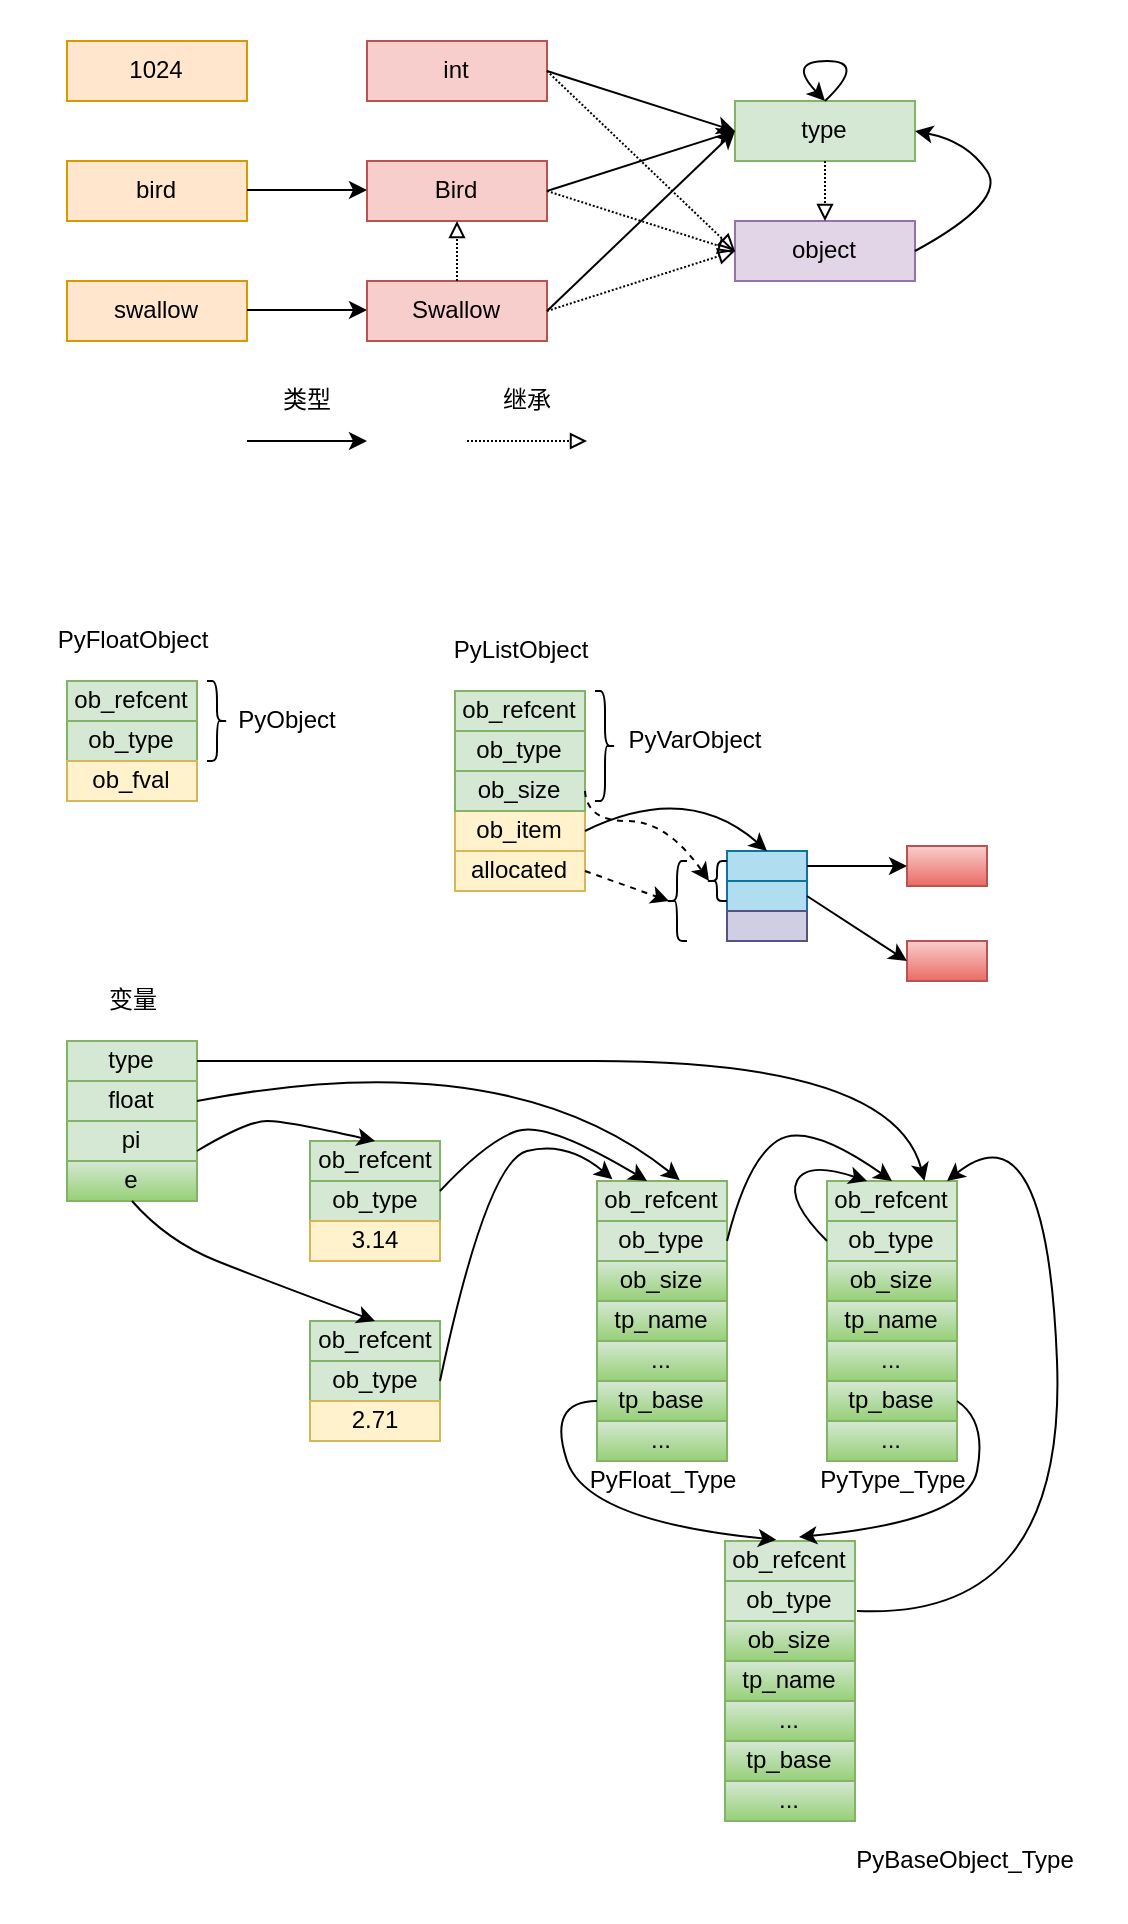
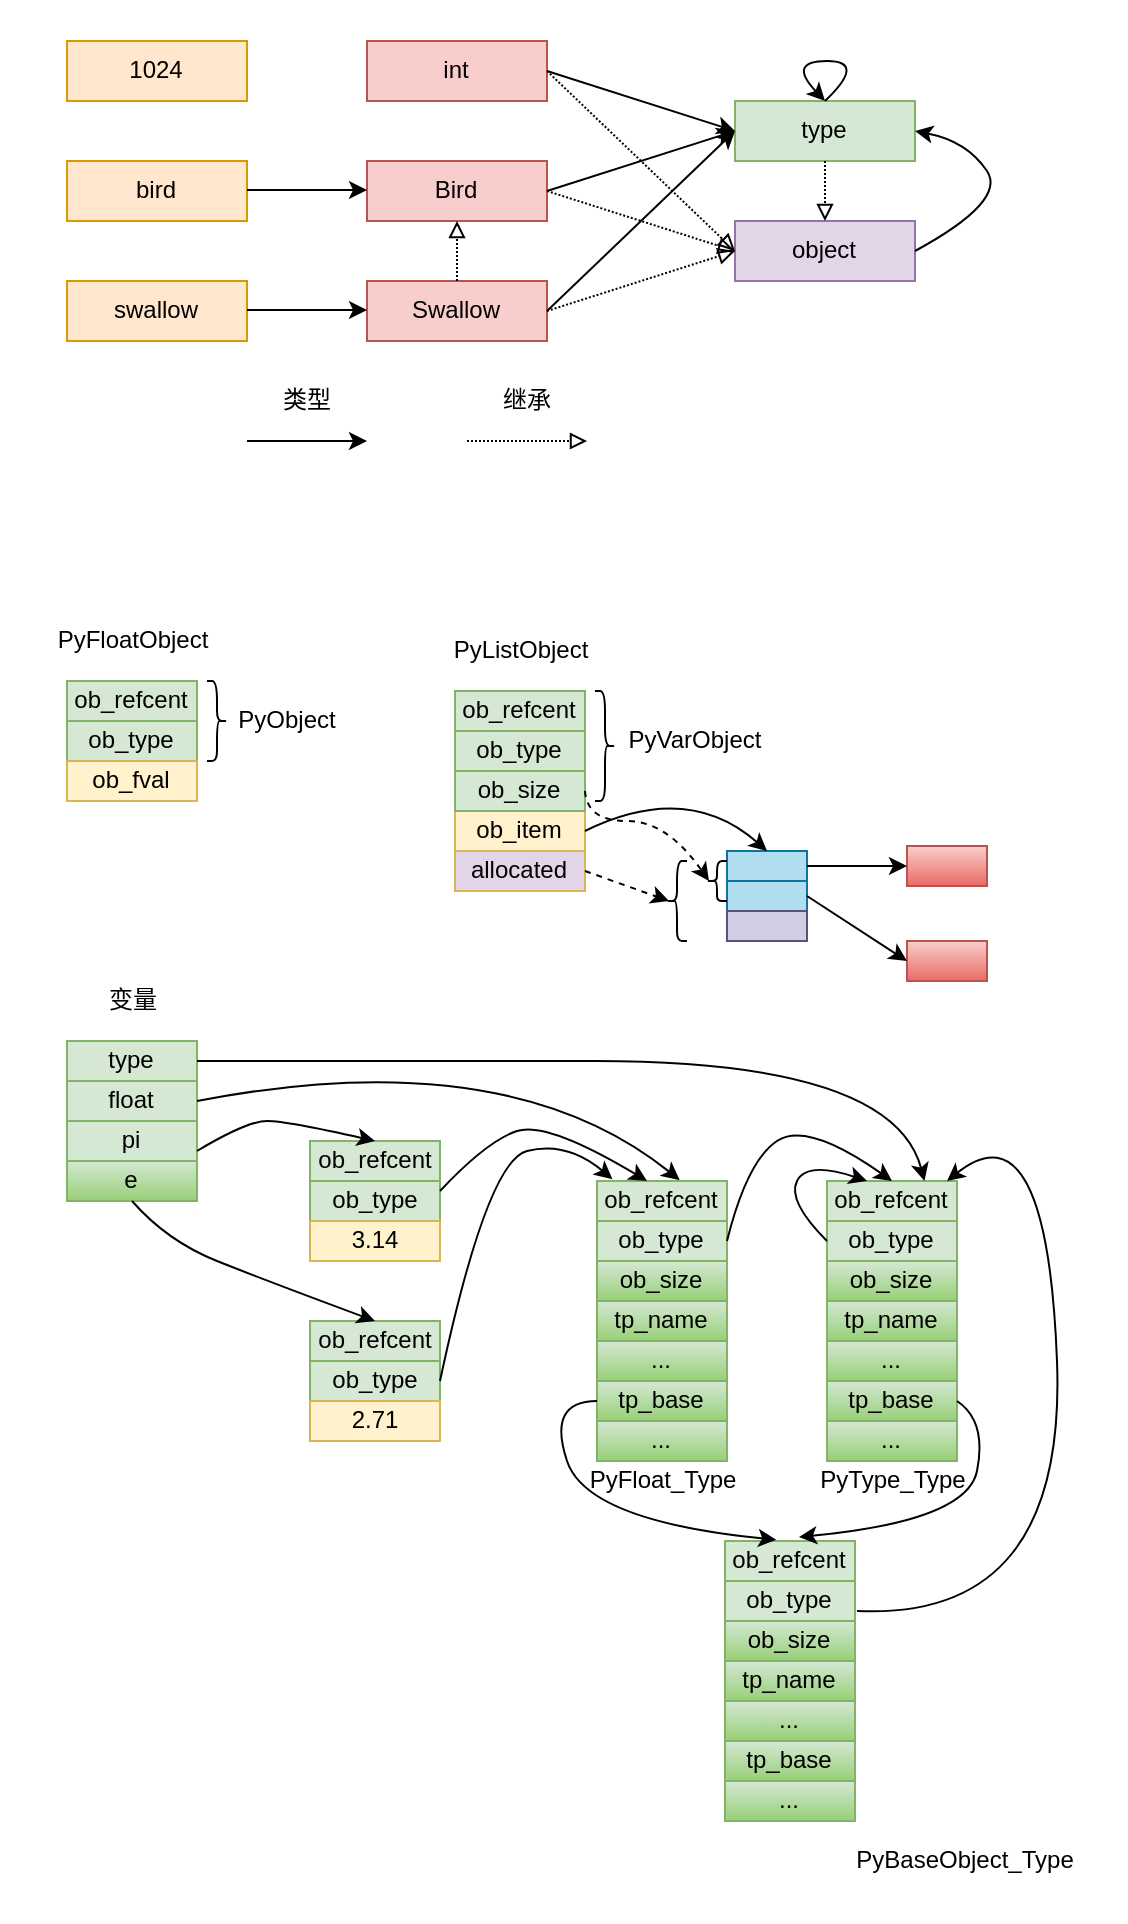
node "allocated": fillcolor #fff2cc -> #e1d5e7
